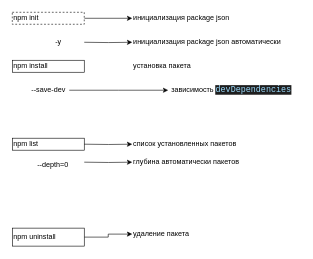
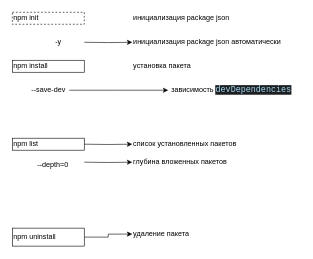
edge "npm init" -> "инициализация package json": removed
node "глубина автоматически пакетов": label "глубина автоматически пакетов" -> "глубина вложенных пакетов"
